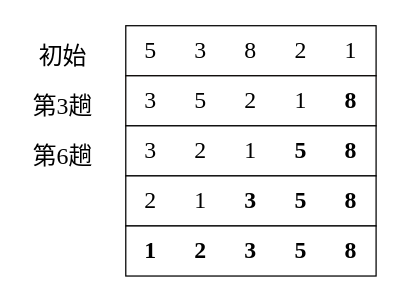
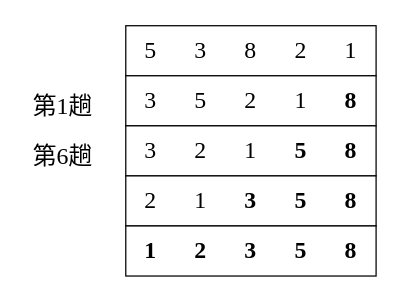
node "初始": removed
node "第3趟": label "第3趟" -> "第1趟"
